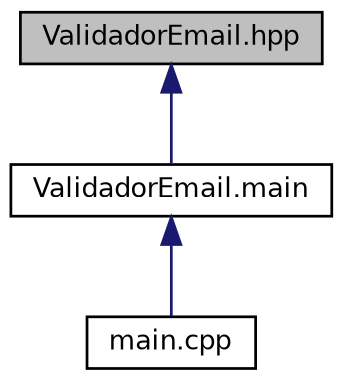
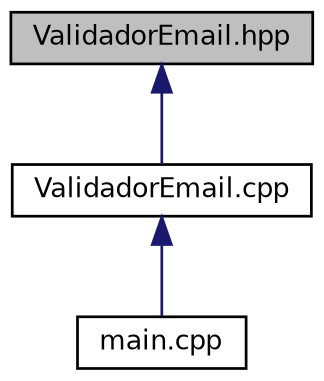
node "ValidadorEmail.main": label "ValidadorEmail.main" -> "ValidadorEmail.cpp"
